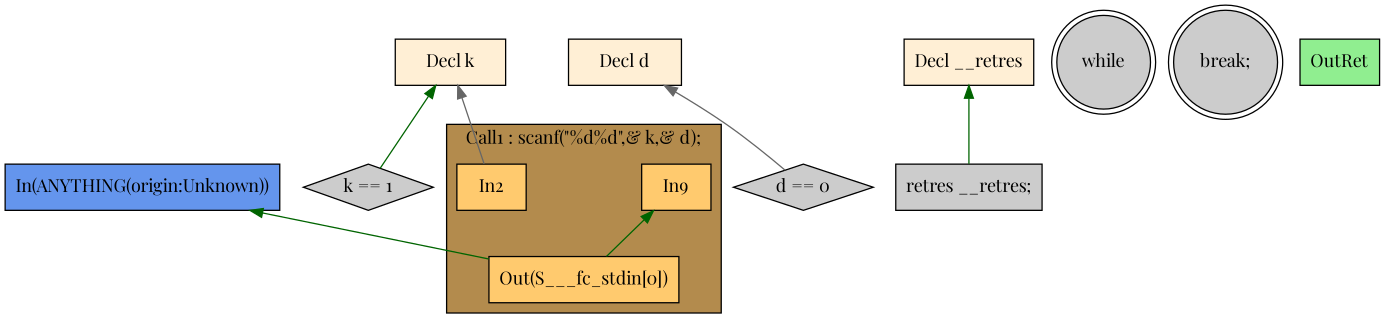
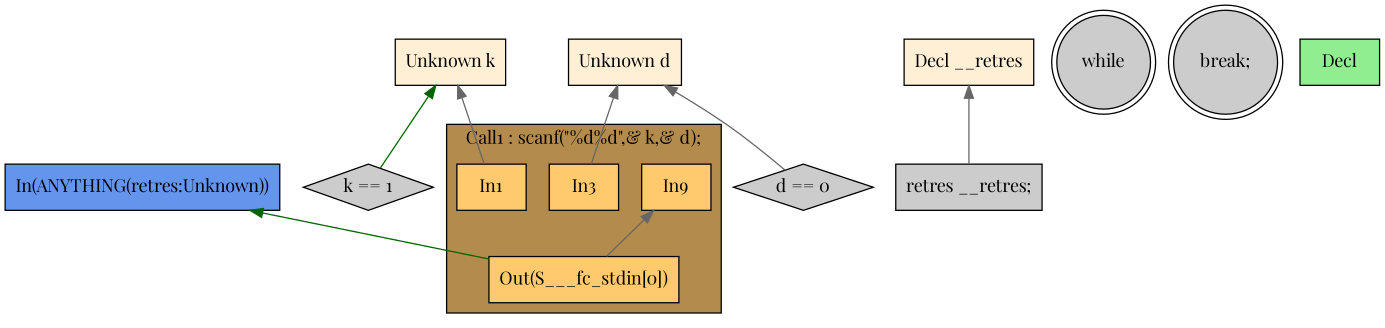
node "Decl k": label "Decl k" -> "Unknown k"
node "Decl d": label "Decl d" -> "Unknown d"
node "OutRet": label "OutRet" -> "Decl"
edge "retres __retres;" -> "Decl __retres": color darkgreen -> gray40
node "In(ANYTHING(origin:Unknown))": label "In(ANYTHING(origin:Unknown))" -> "In(ANYTHING(retres:Unknown))"
node "In2": label "In2" -> "In1"
node "In3": added
edge "Out(S___fc_stdin[0])" -> "In9": color darkgreen -> gray40
